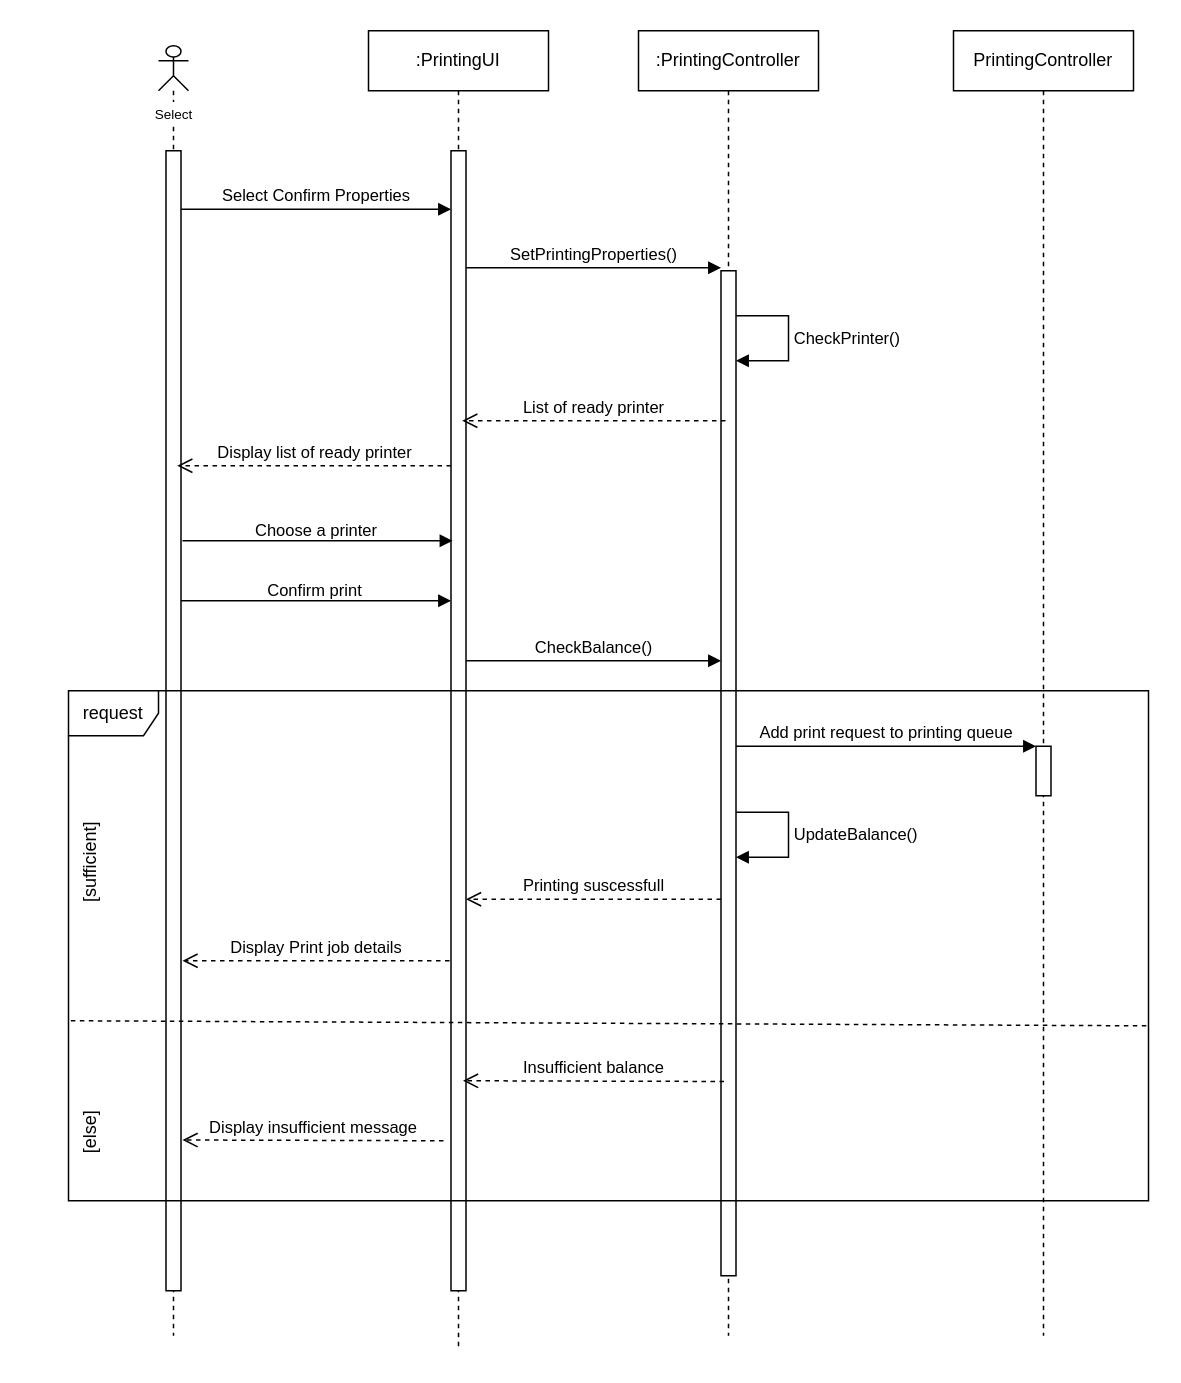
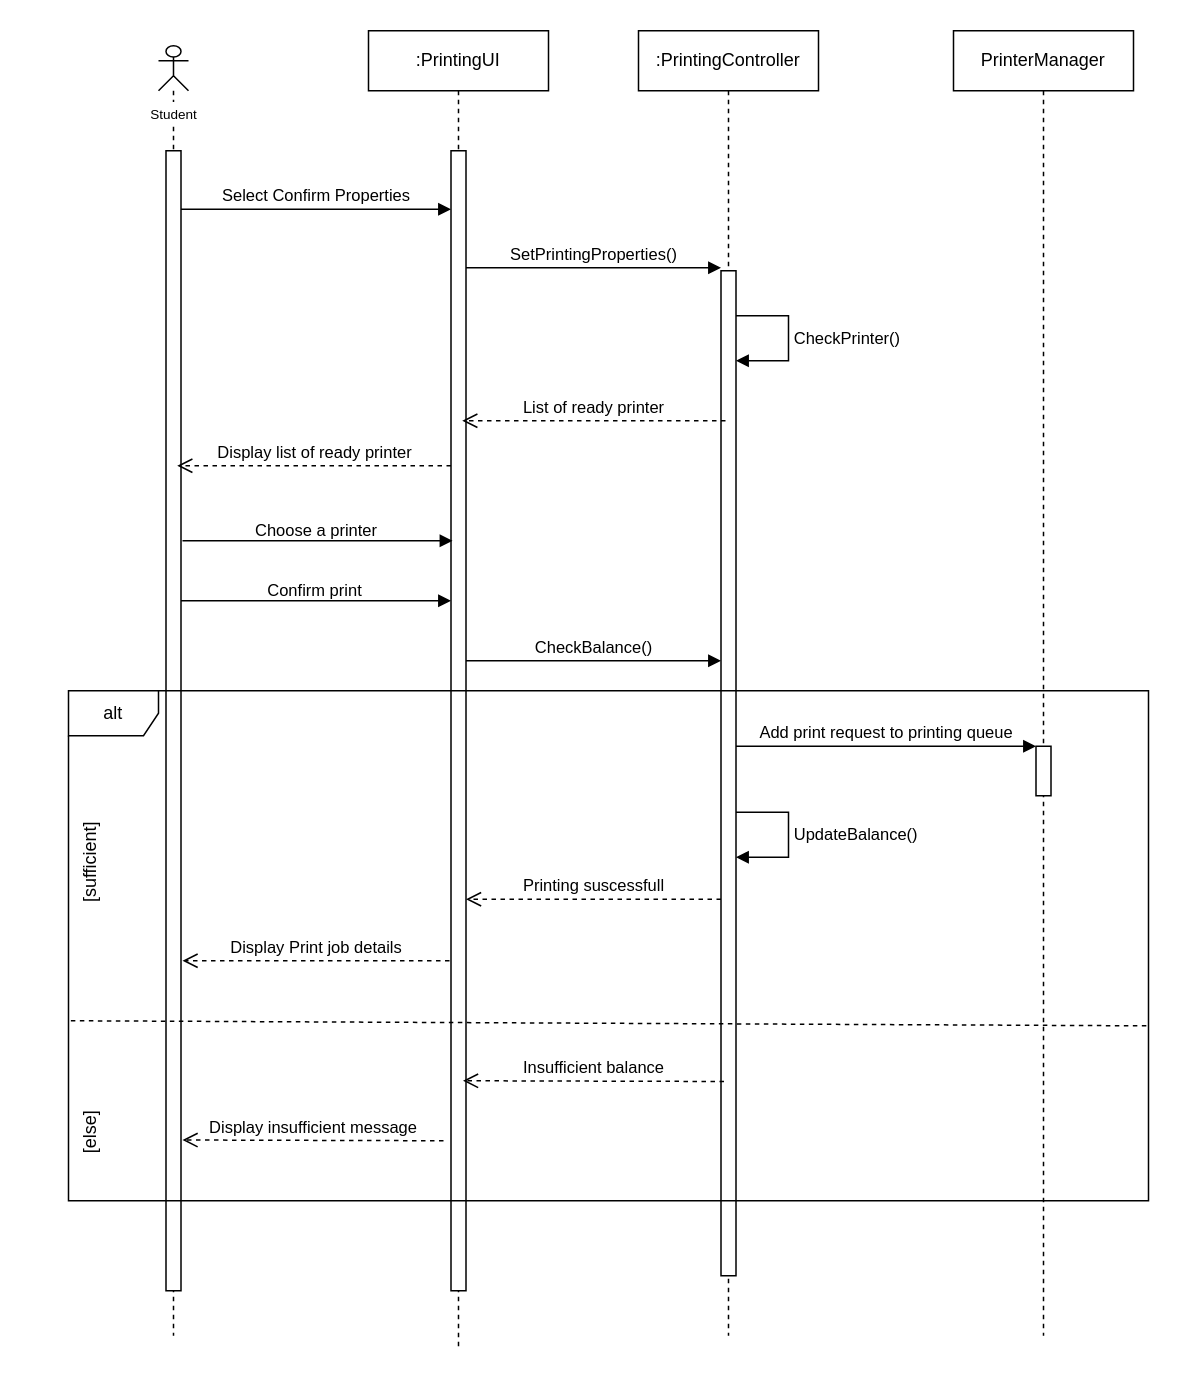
node "PrintingController": label "PrintingController" -> "PrinterManager"
node "Select": label "Select" -> "Student"
node "request": label "request" -> "alt"
